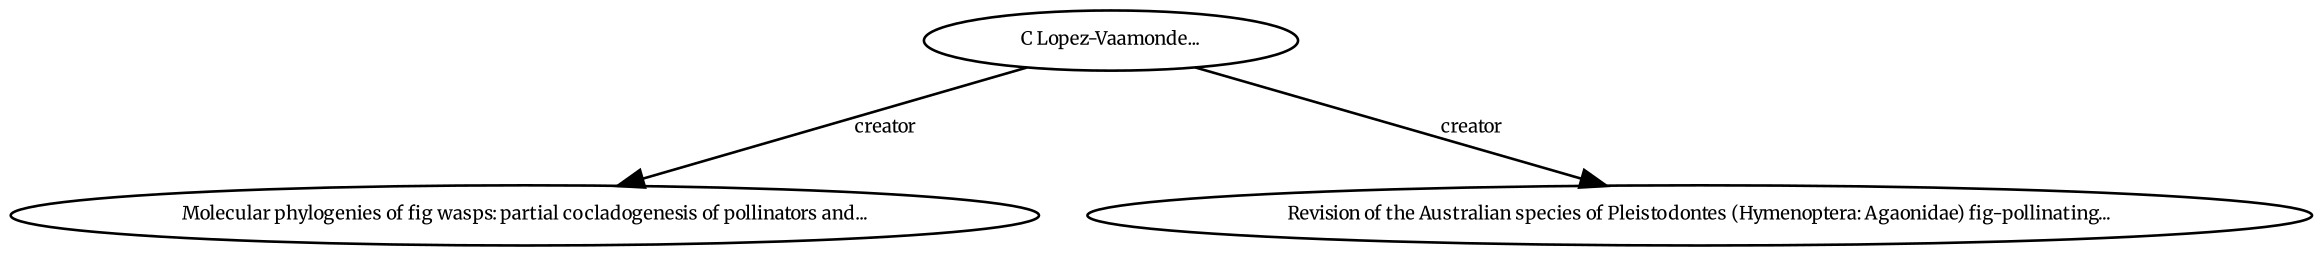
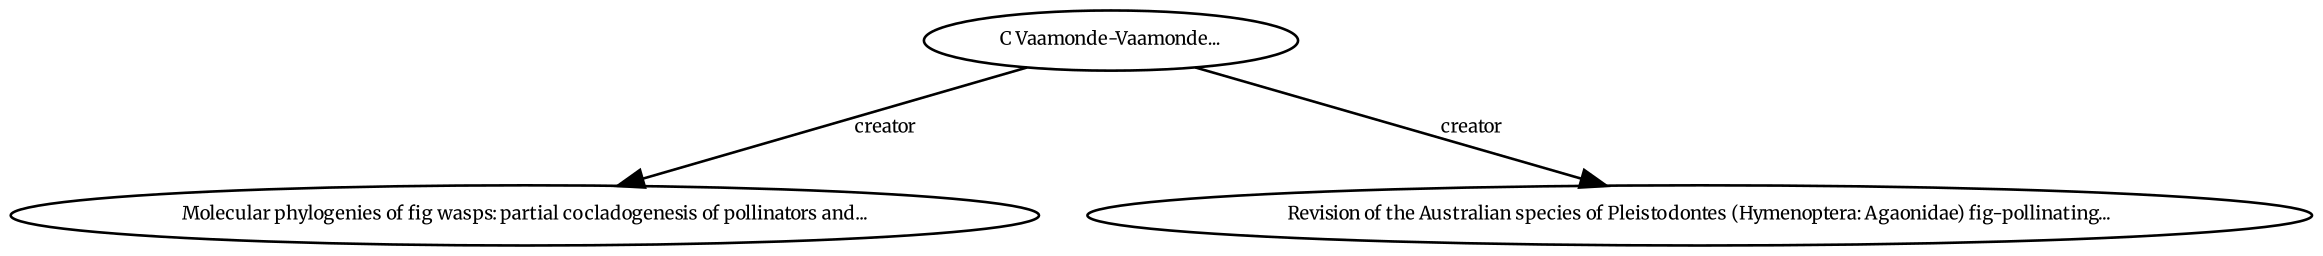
node "C Lopez-Vaamonde...": label "C Lopez-Vaamonde..." -> "C Vaamonde-Vaamonde..."
